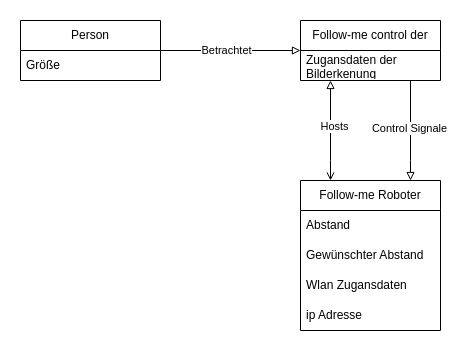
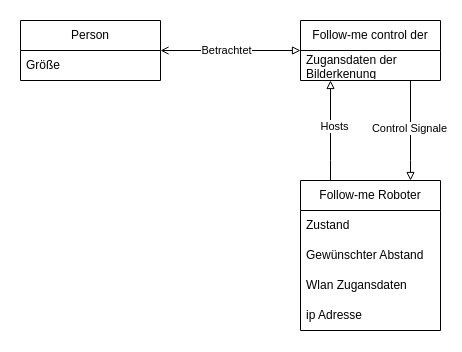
edge "Person" -> "Follow-me control der": arrowhead none -> open
edge "Follow-me control der" -- "Follow-me Roboter": arrowhead open -> none
node "Abstand": label "Abstand" -> "Zustand"
